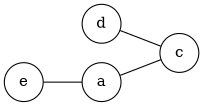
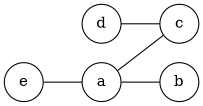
node "b": added
